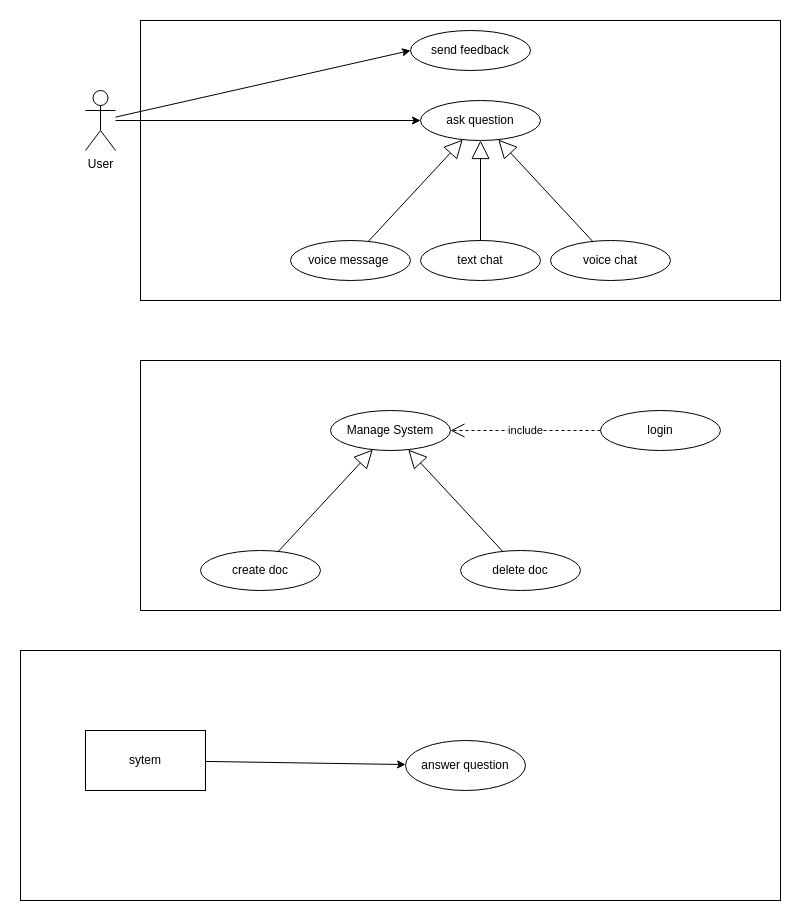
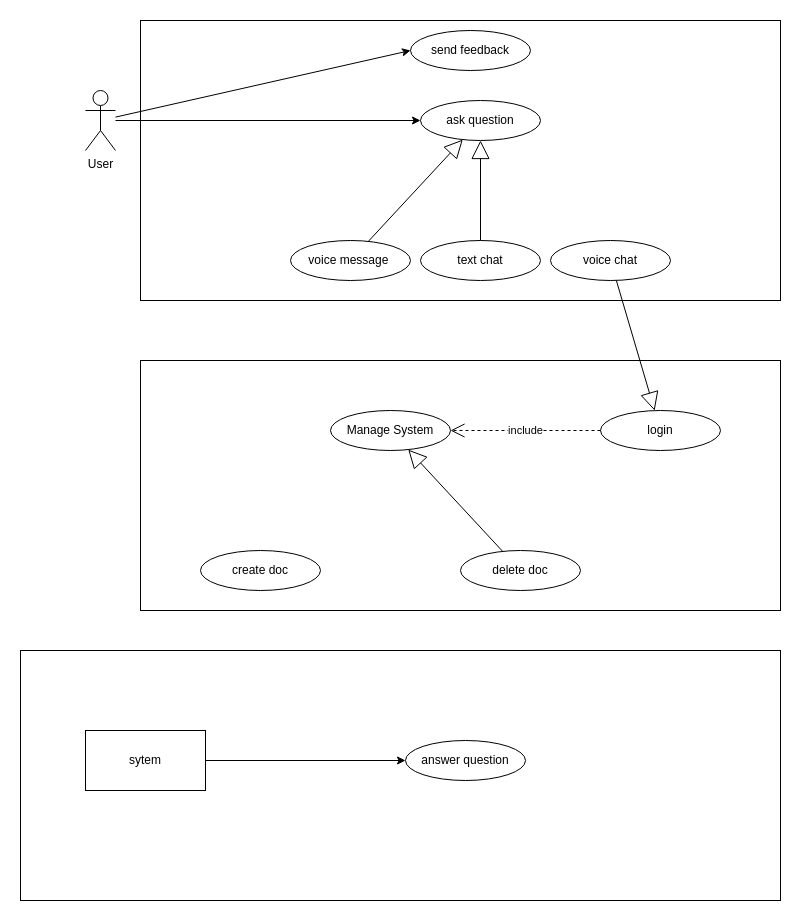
edge "voice chat" -> "ask question": now "voice chat" -> "login"
edge "create doc" -> "Manage System": removed
node "answer question": size 120x50 -> 120x40
